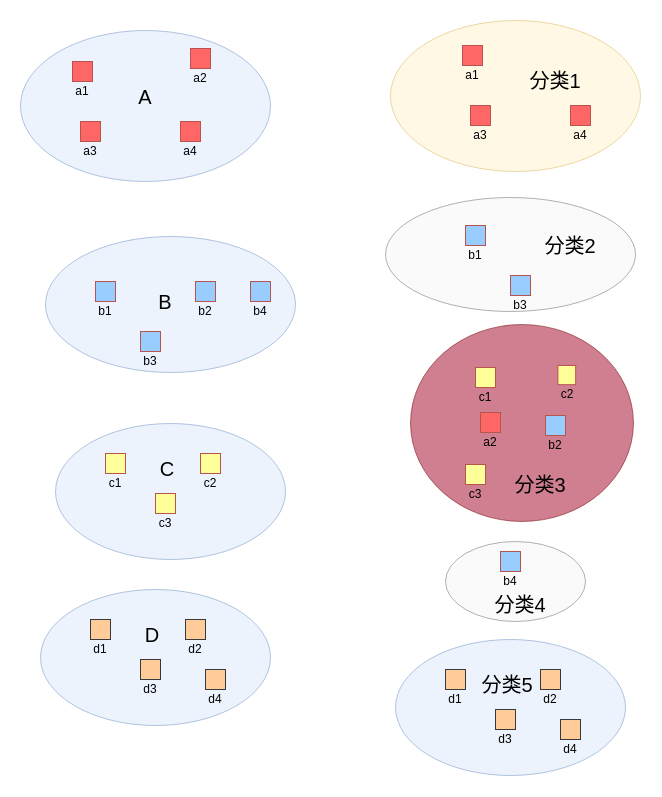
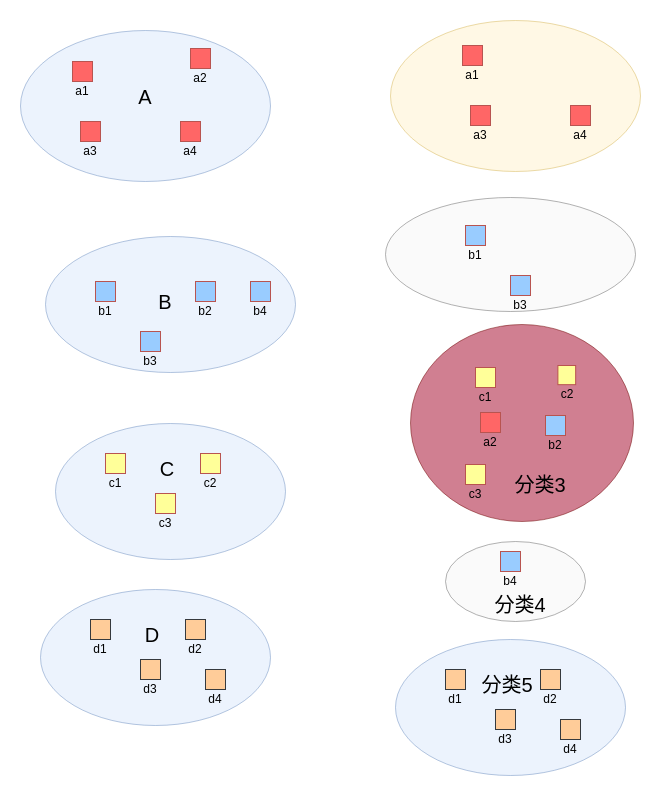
node "分类1": removed
node "分类2": removed
